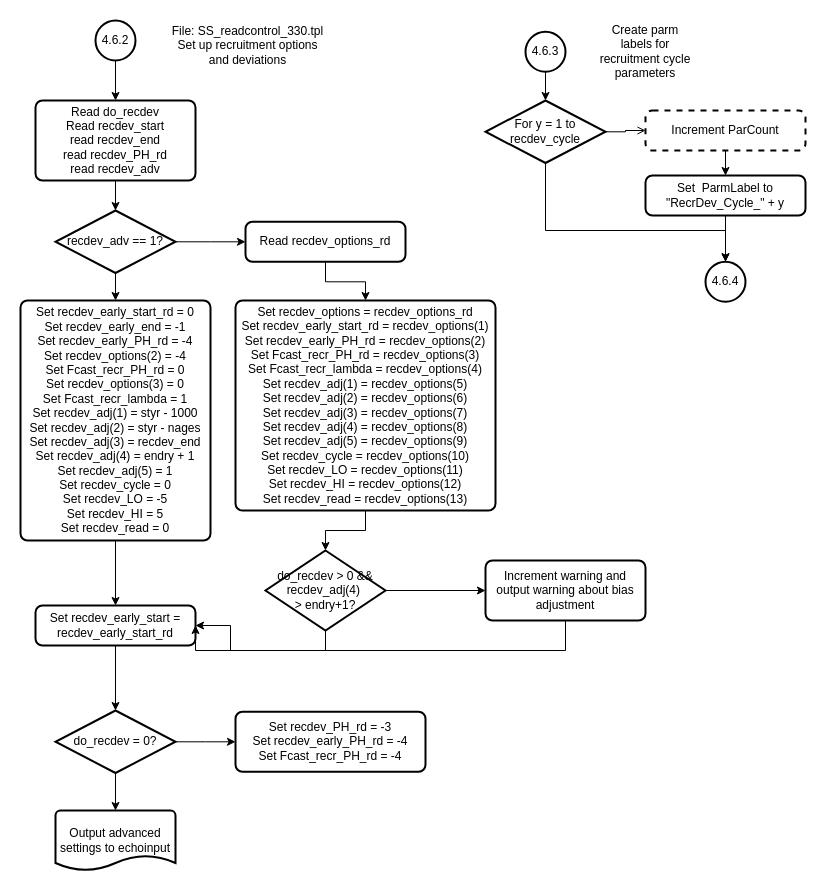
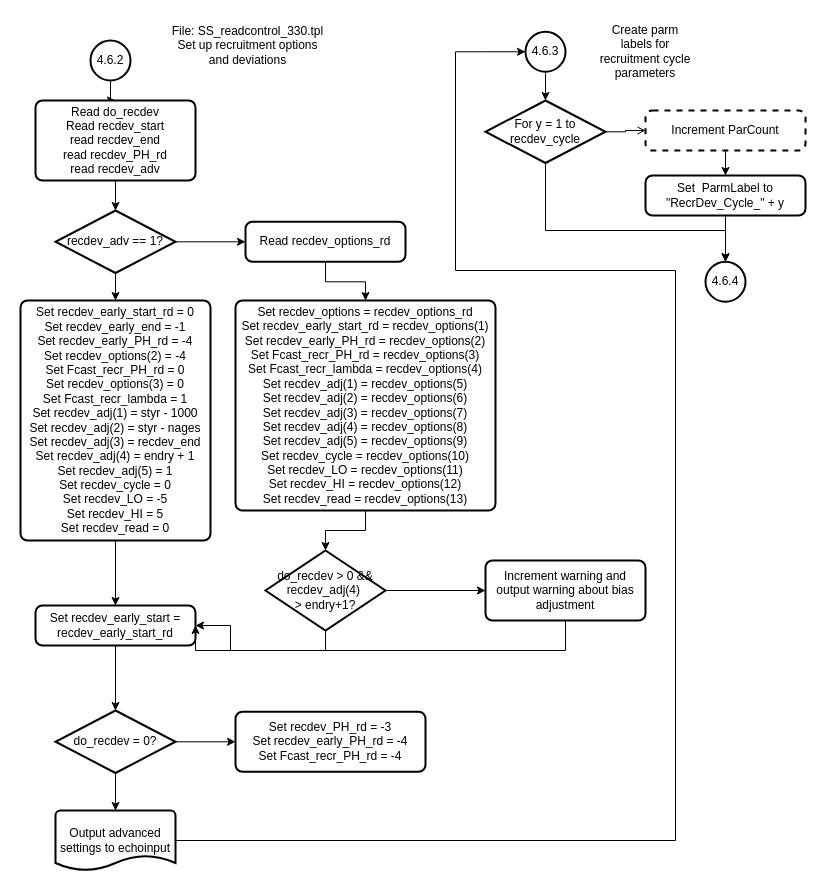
node "4.6.2": moved (116, 41) -> (111, 61)
edge "Output advanced settings to echoinput" -> "4.6.3": added
